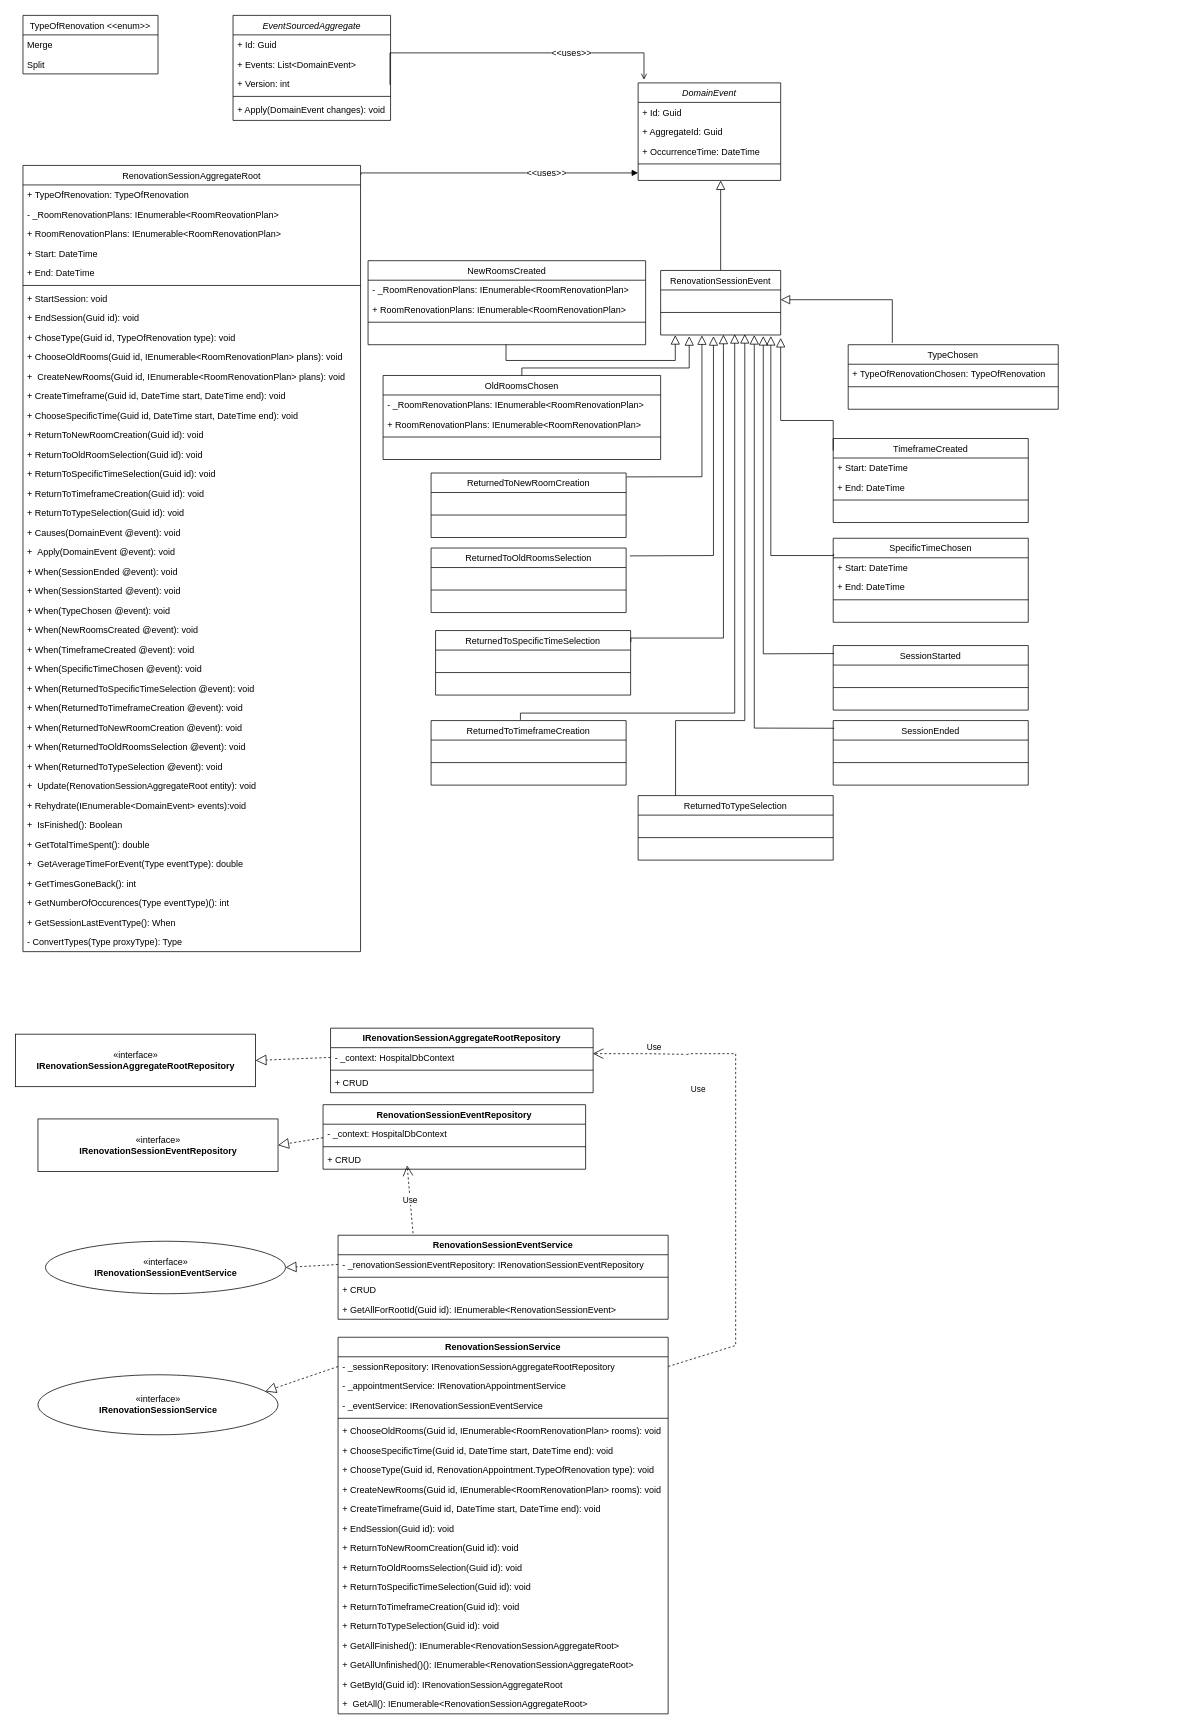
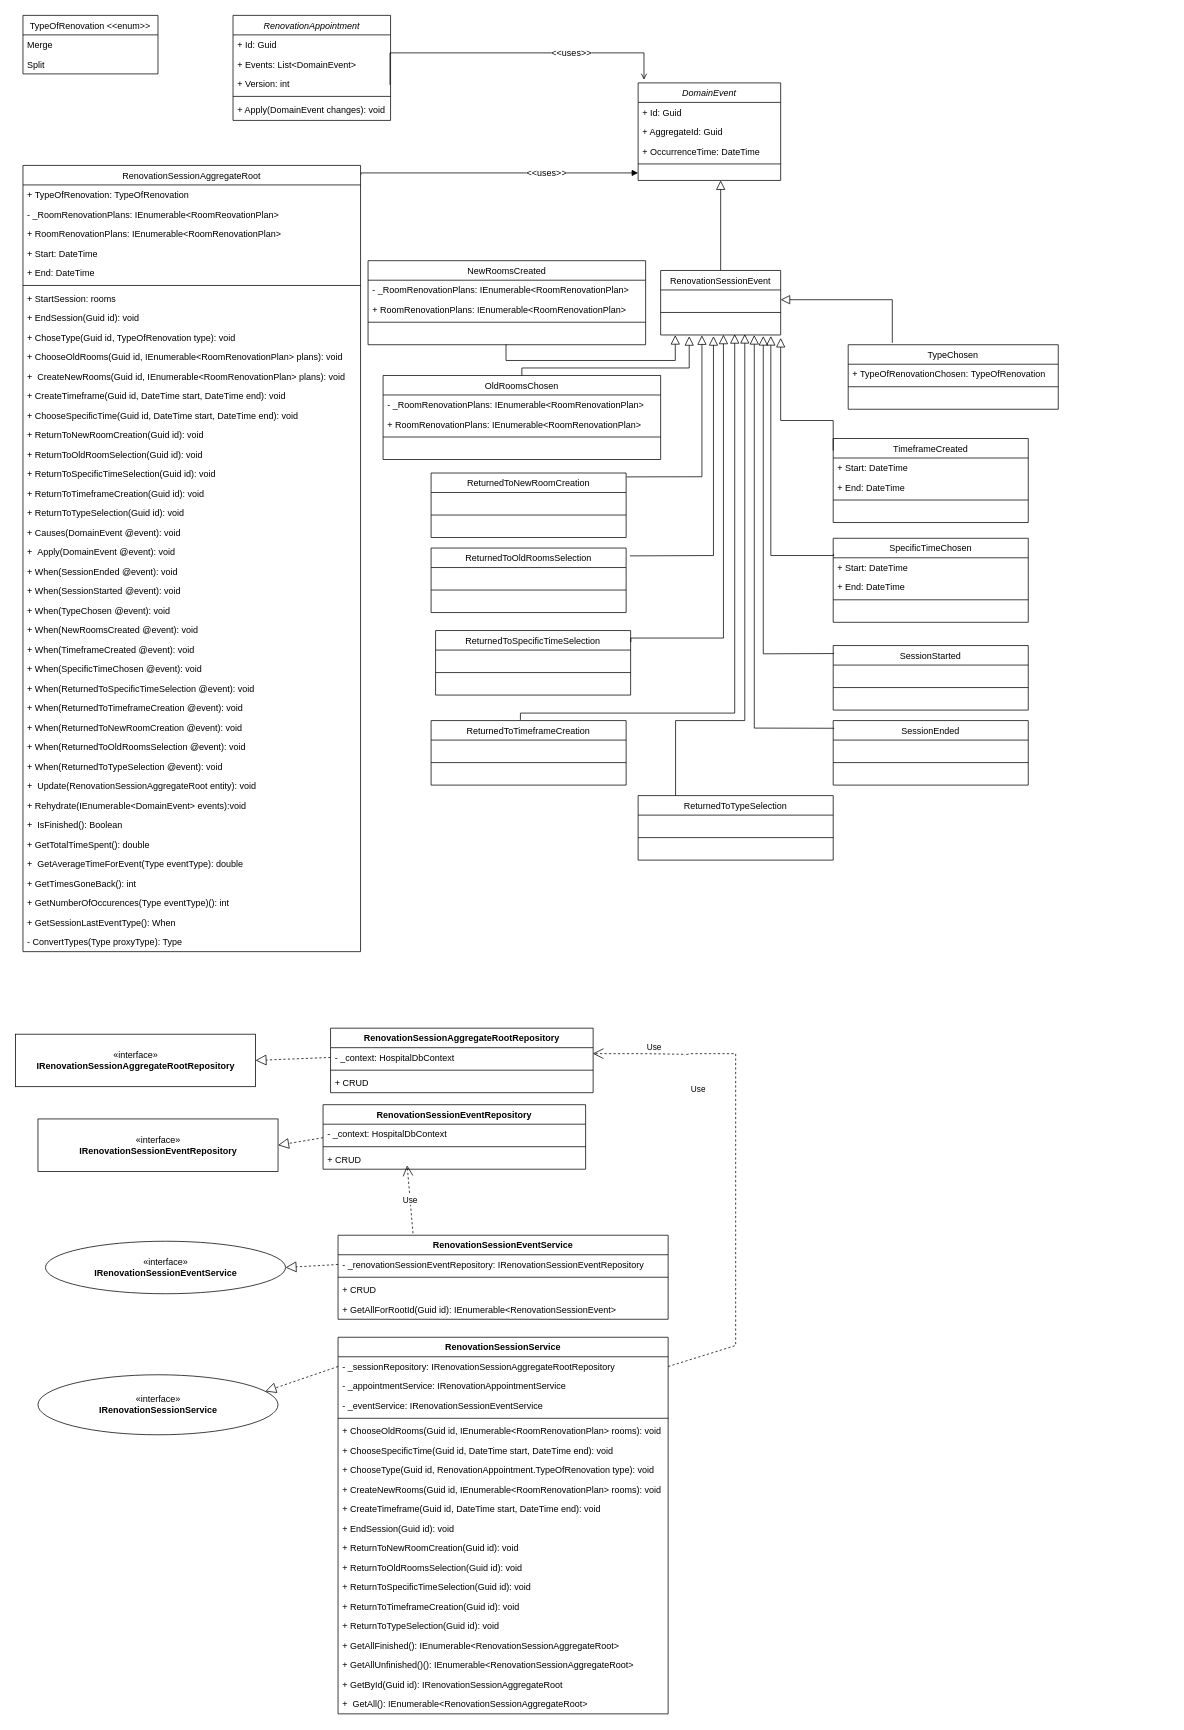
node "EventSourcedAggregate": label "EventSourcedAggregate" -> "RenovationAppointment"
node "+ StartSession: void": label "+ StartSession: void" -> "+ StartSession: rooms"
node "IRenovationSessionAggregateRootRepository": label "IRenovationSessionAggregateRootRepository" -> "RenovationSessionAggregateRootRepository"
